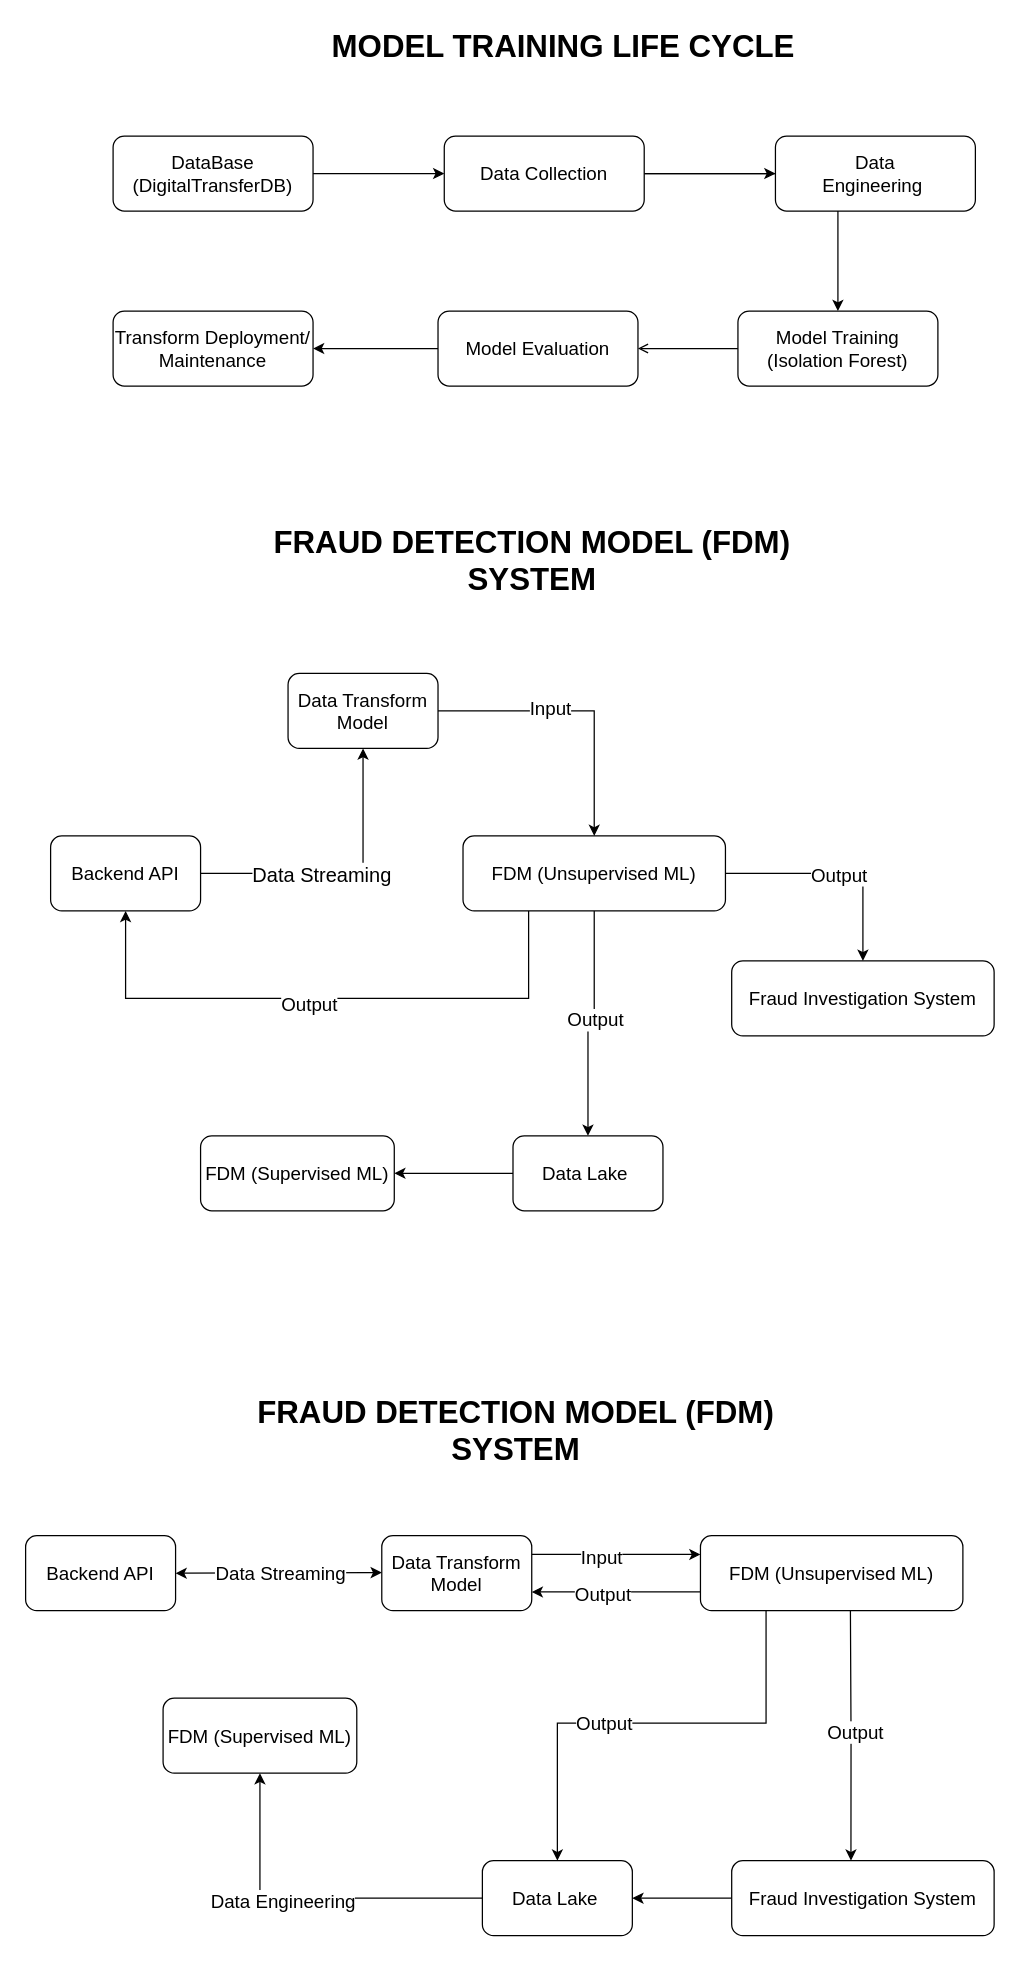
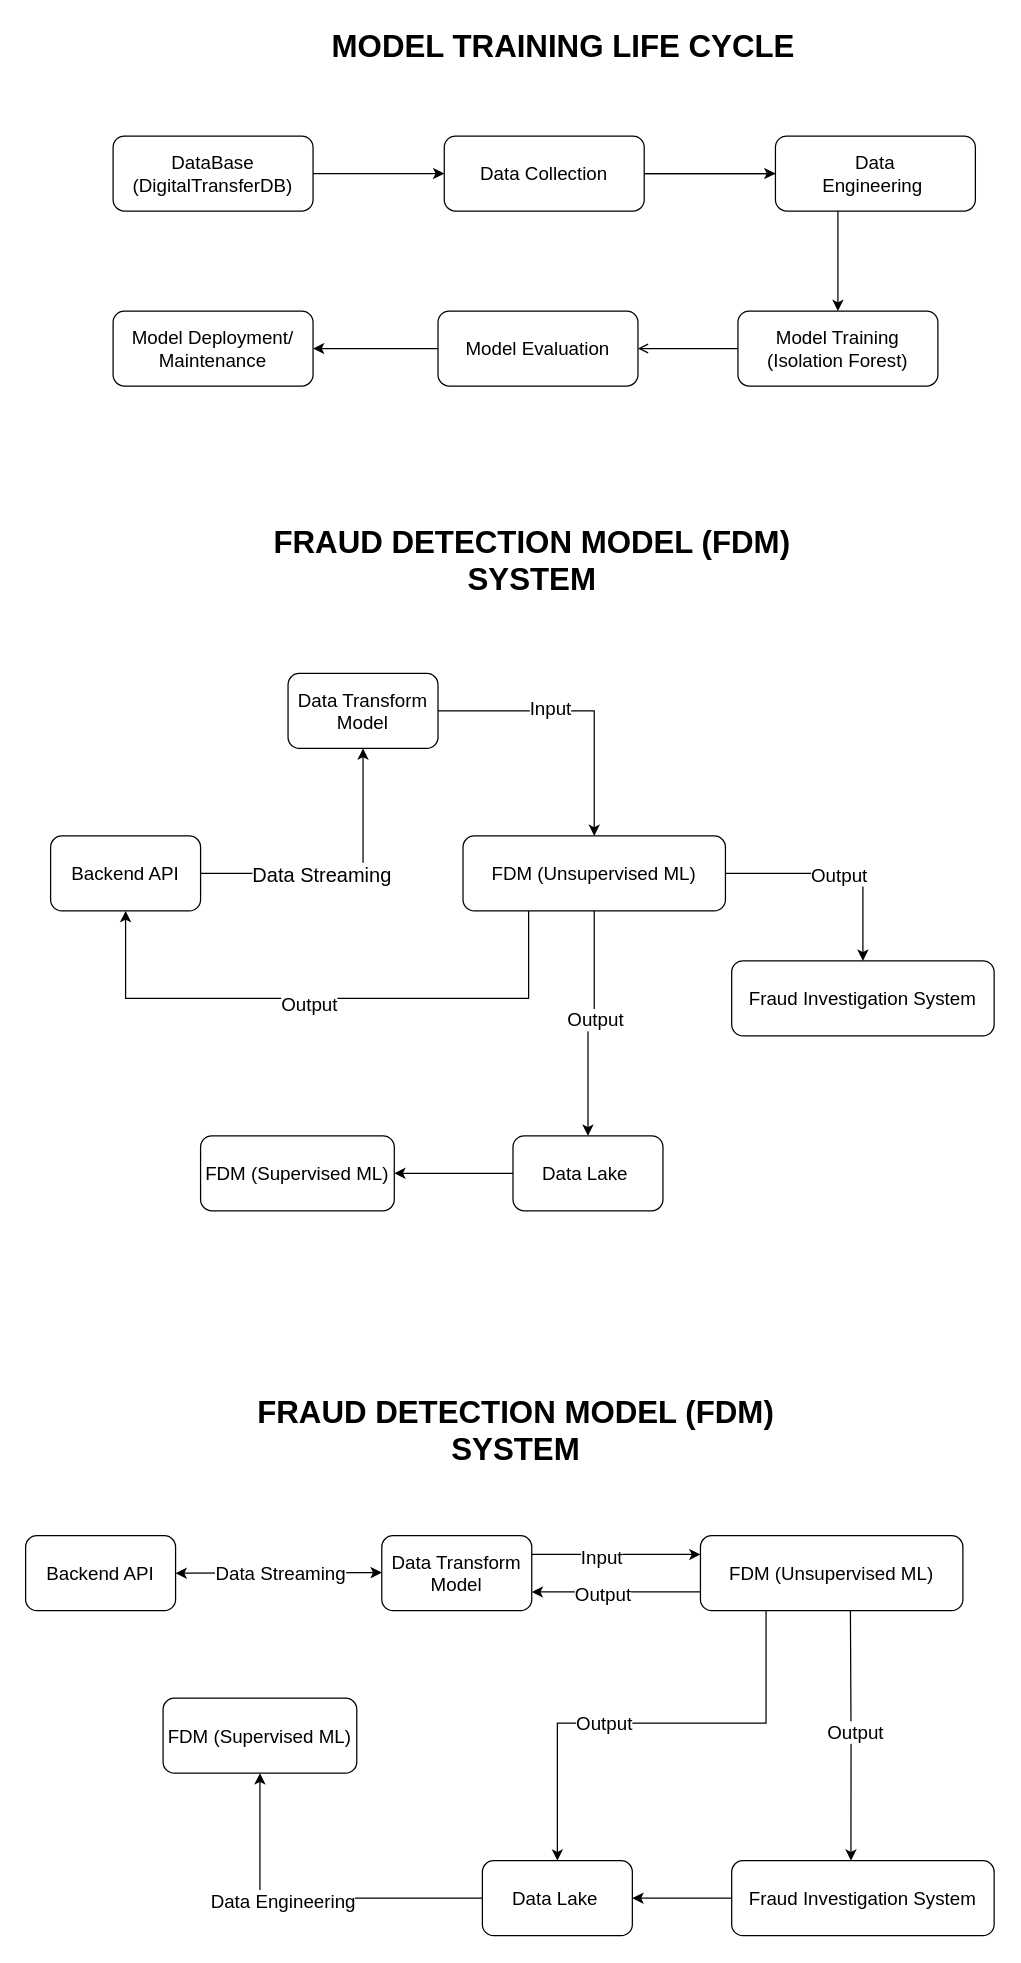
node "Transform Deployment/ Maintenance": label "Transform Deployment/ Maintenance" -> "Model Deployment/ Maintenance"
